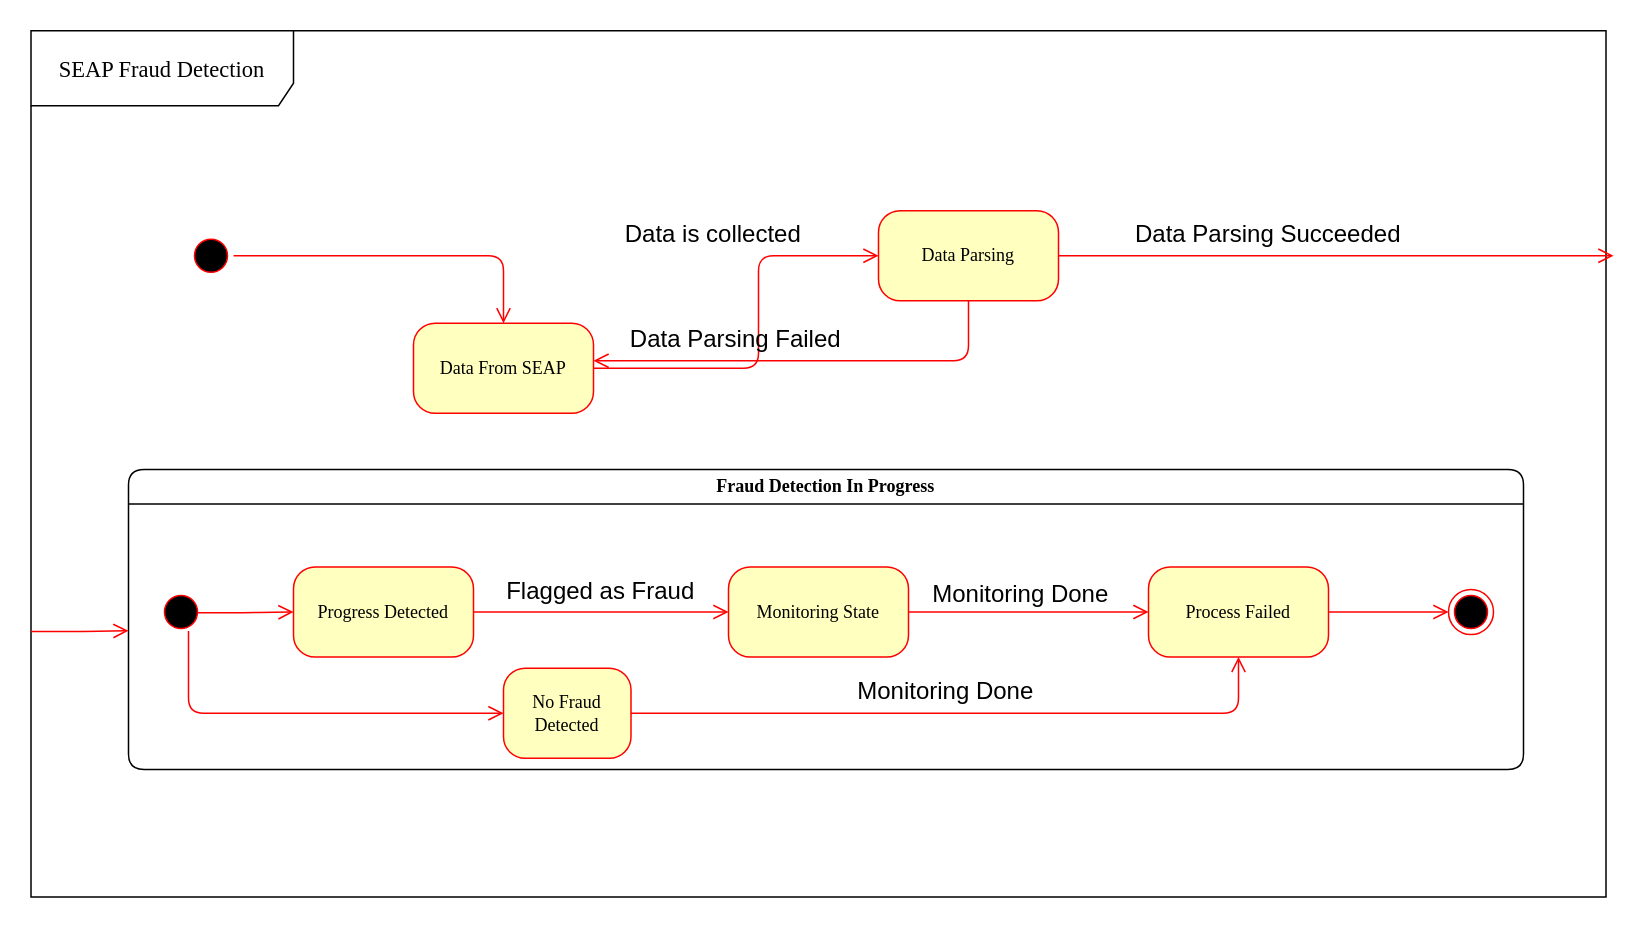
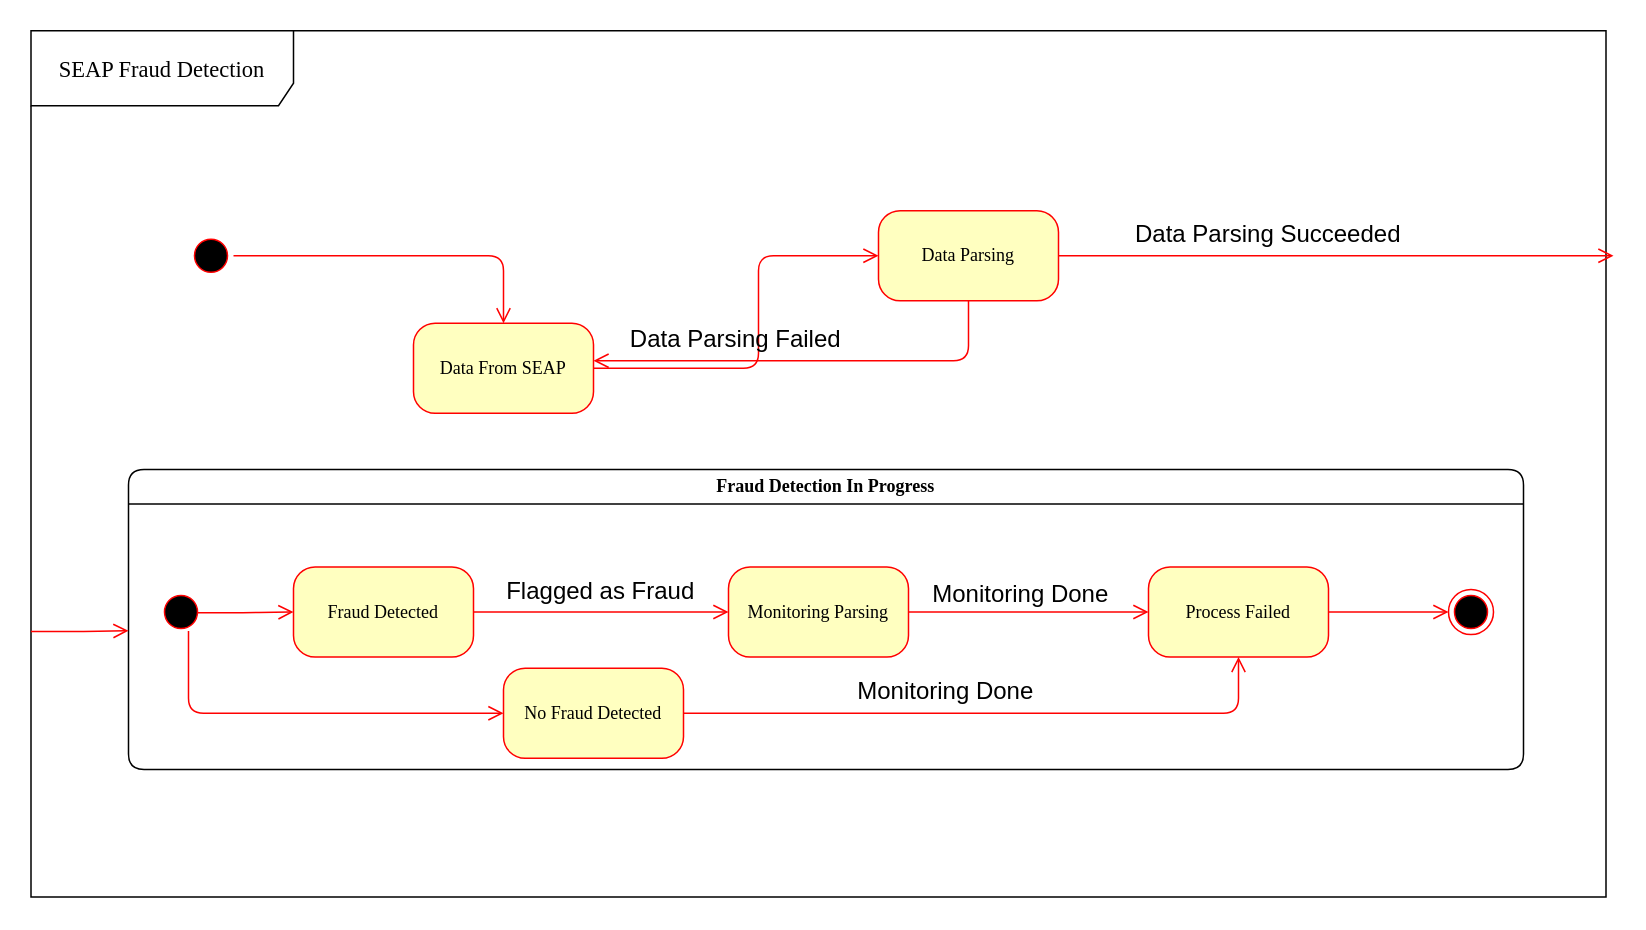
node "Data is collected": removed
node "Progress Detected": label "Progress Detected" -> "Fraud Detected"
node "Monitoring State": label "Monitoring State" -> "Monitoring Parsing"
node "No Fraud Detected": size 128x90 -> 180x90
